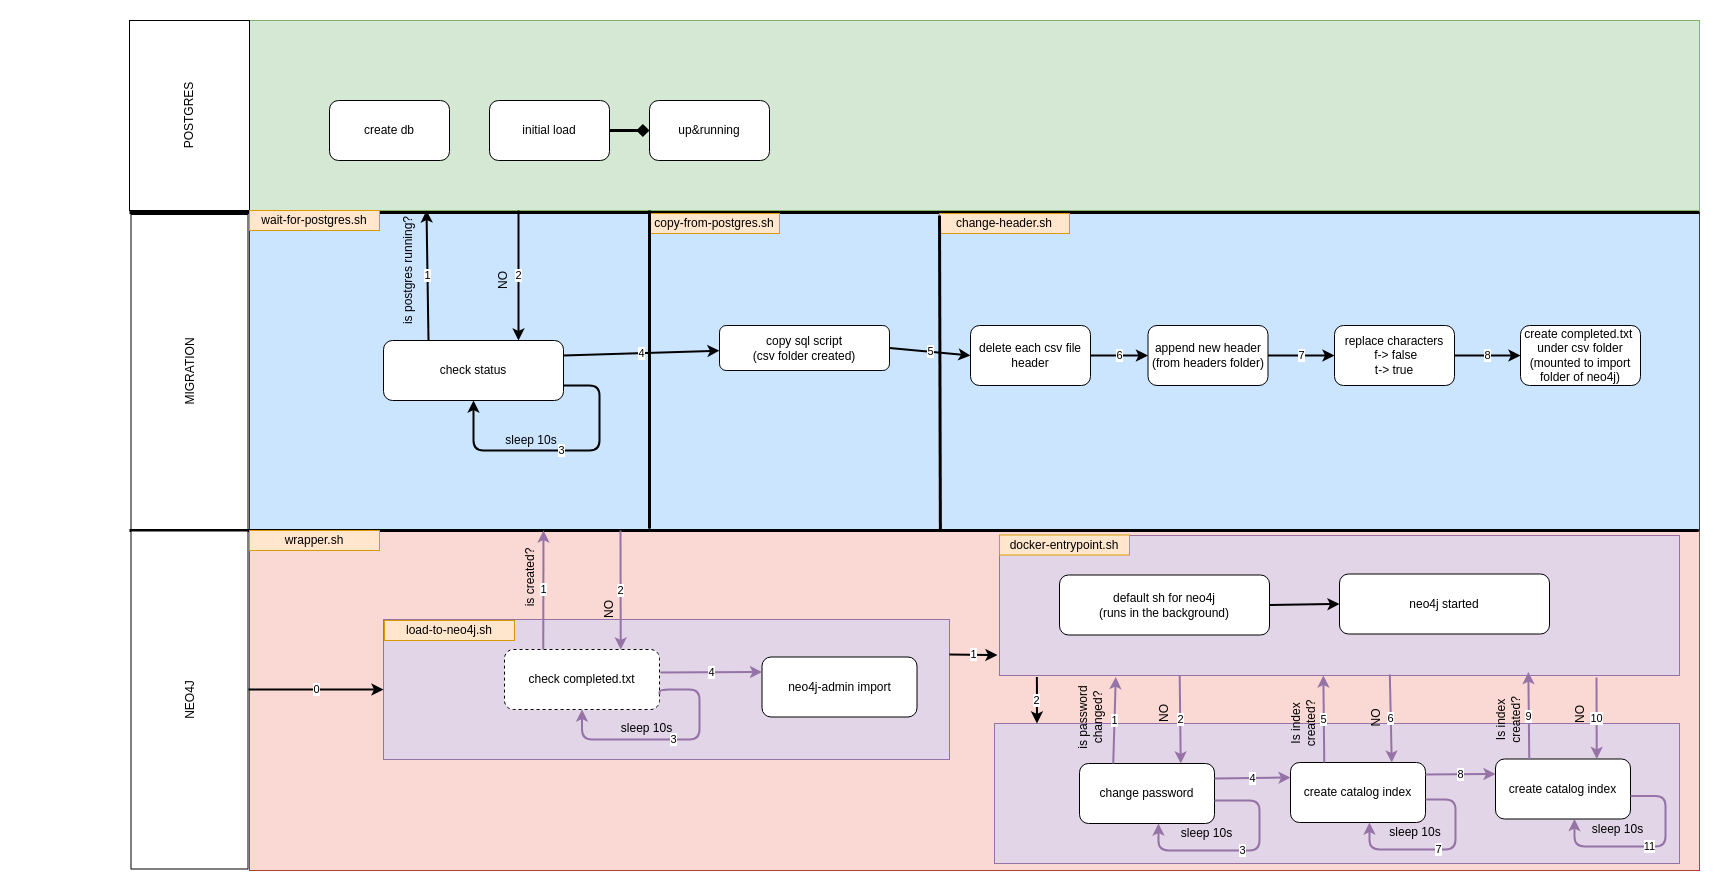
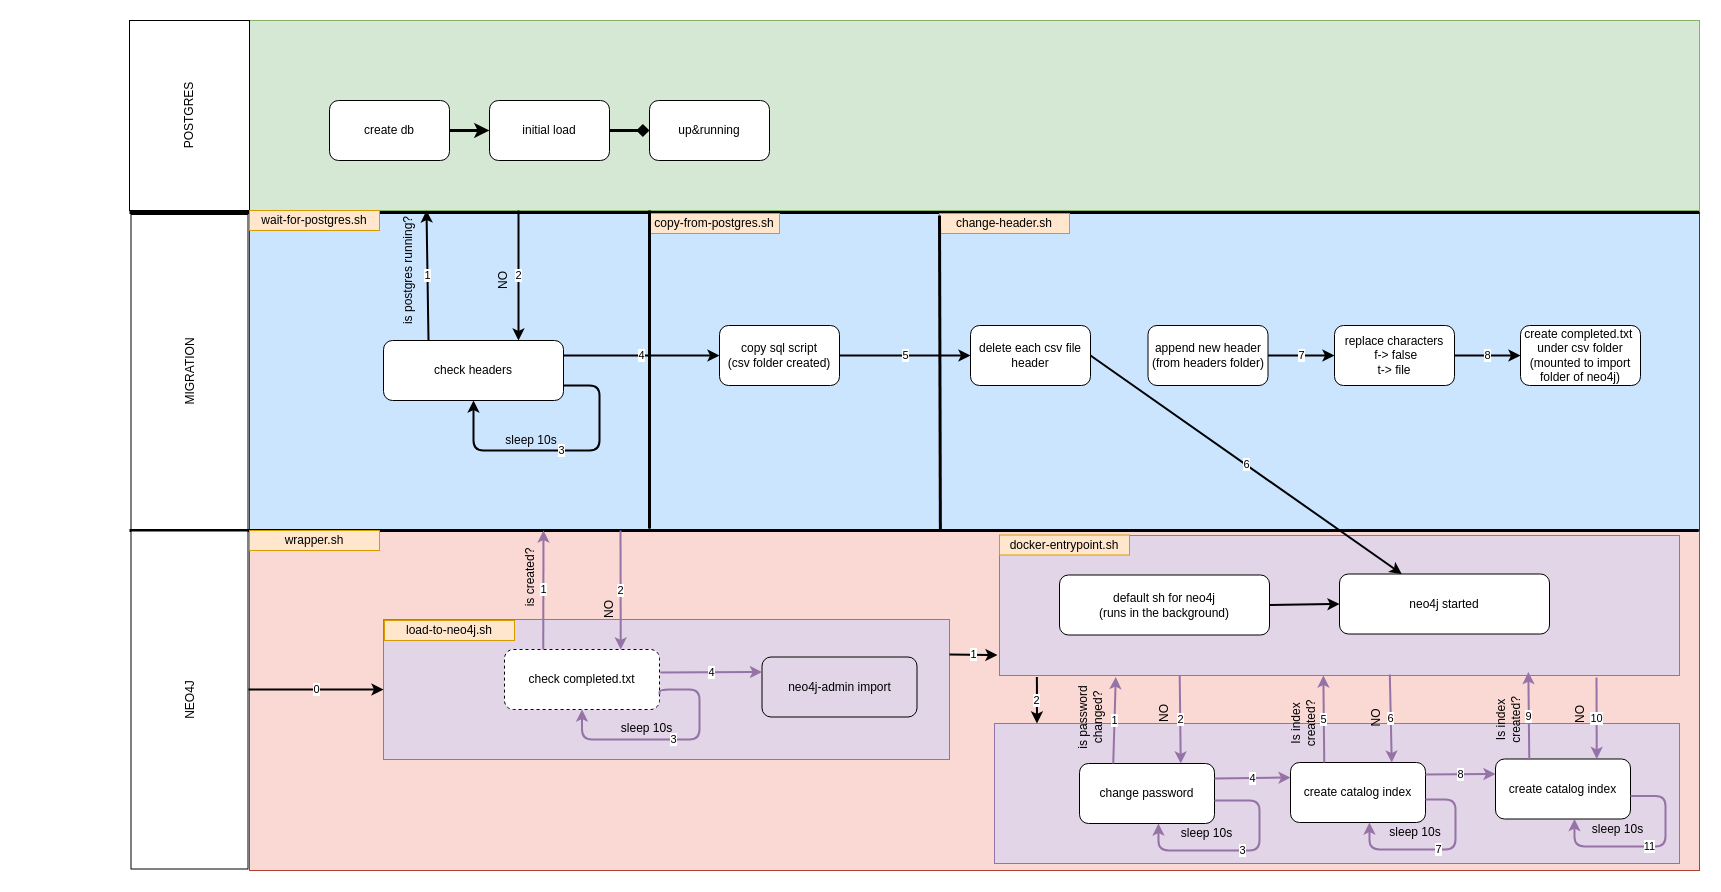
edge "create db" -> "initial load": added
node "copy sql script (csv folder created)": size 170x45 -> 120x60
edge "delete each csv file header" -> "append new header (from headers folder)": now "delete each csv file header" -> "neo4j started"
node "replace characters f-> false t-> true": label "replace characters f-> false t-> true" -> "replace characters f-> false t-> file"
node "check status": label "check status" -> "check headers"
node "neo4j-admin import": fillcolor #ffffff -> #e1d5e7
